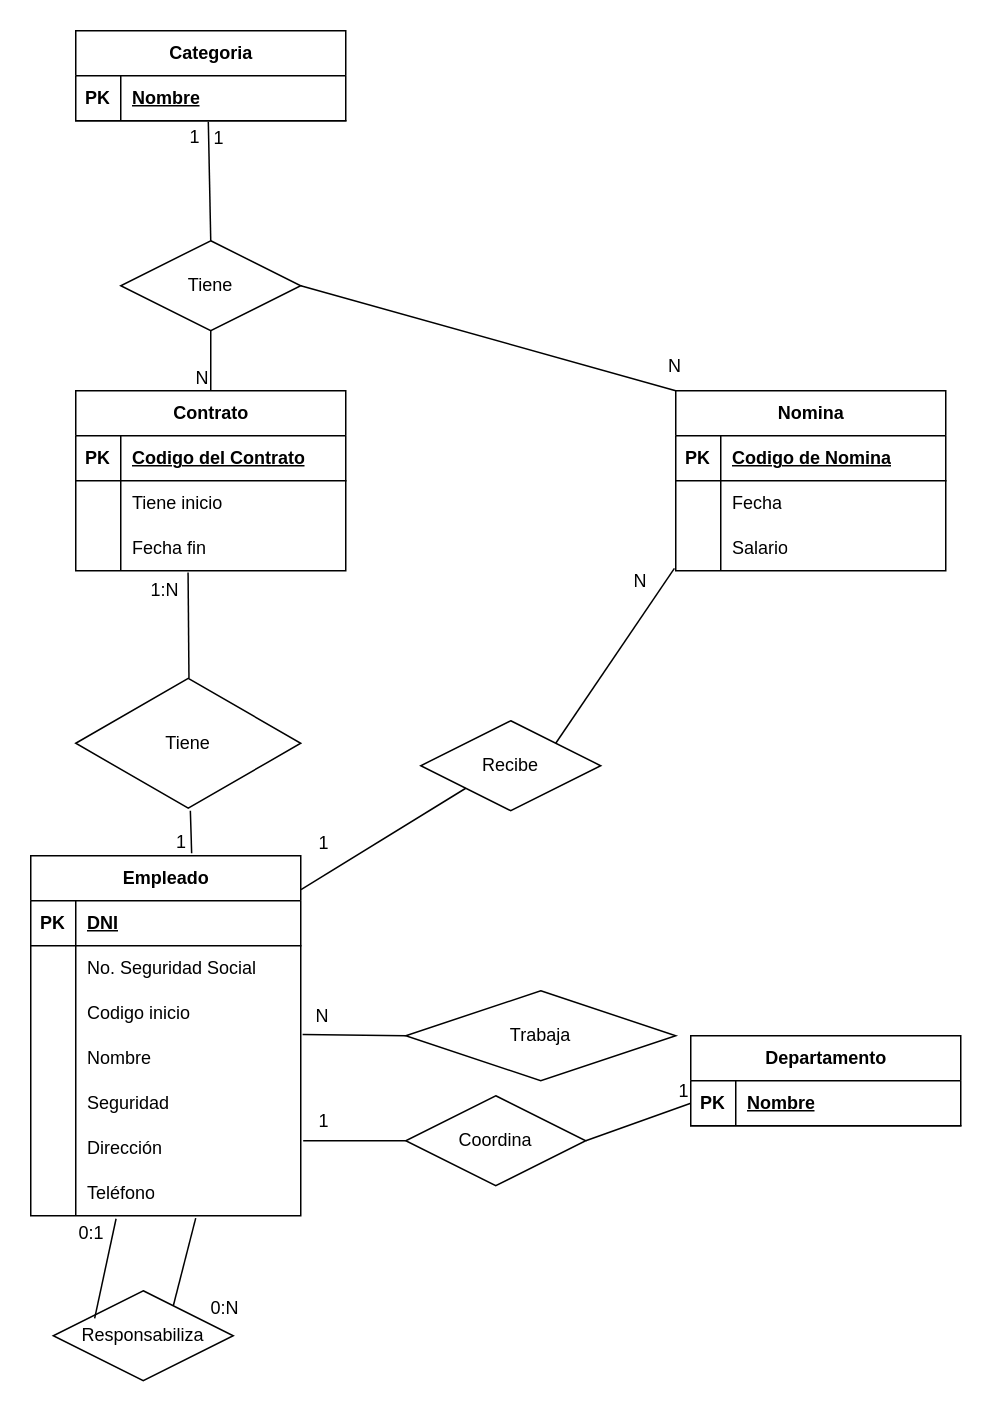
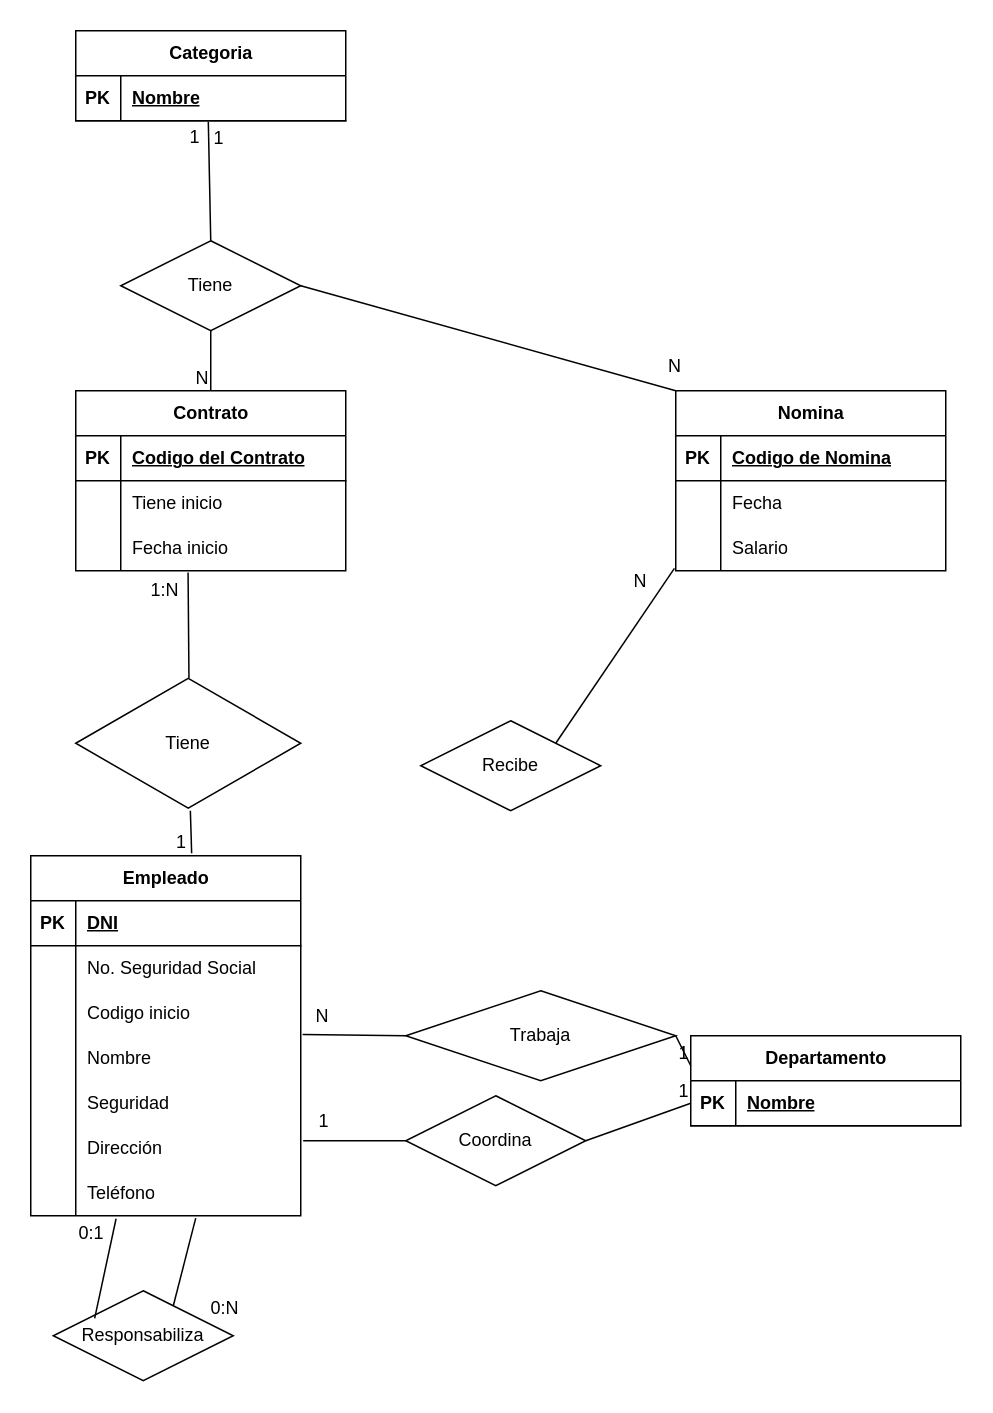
node "Fecha fin": label "Fecha fin" -> "Fecha inicio"
edge "Recibe" -- "Empleado": removed, label "1"
edge "Trabaja" -- "Departamento": added, label "1"
